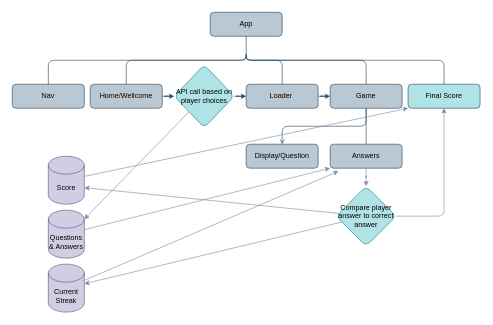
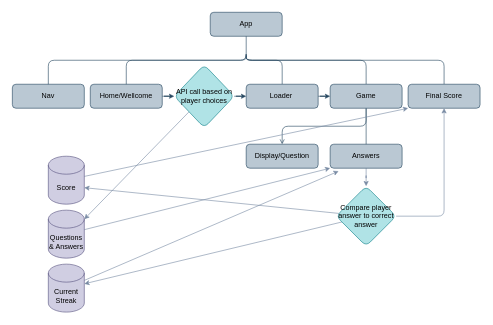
node "Final Score": fillcolor #b0e3e6 -> #bac8d3
